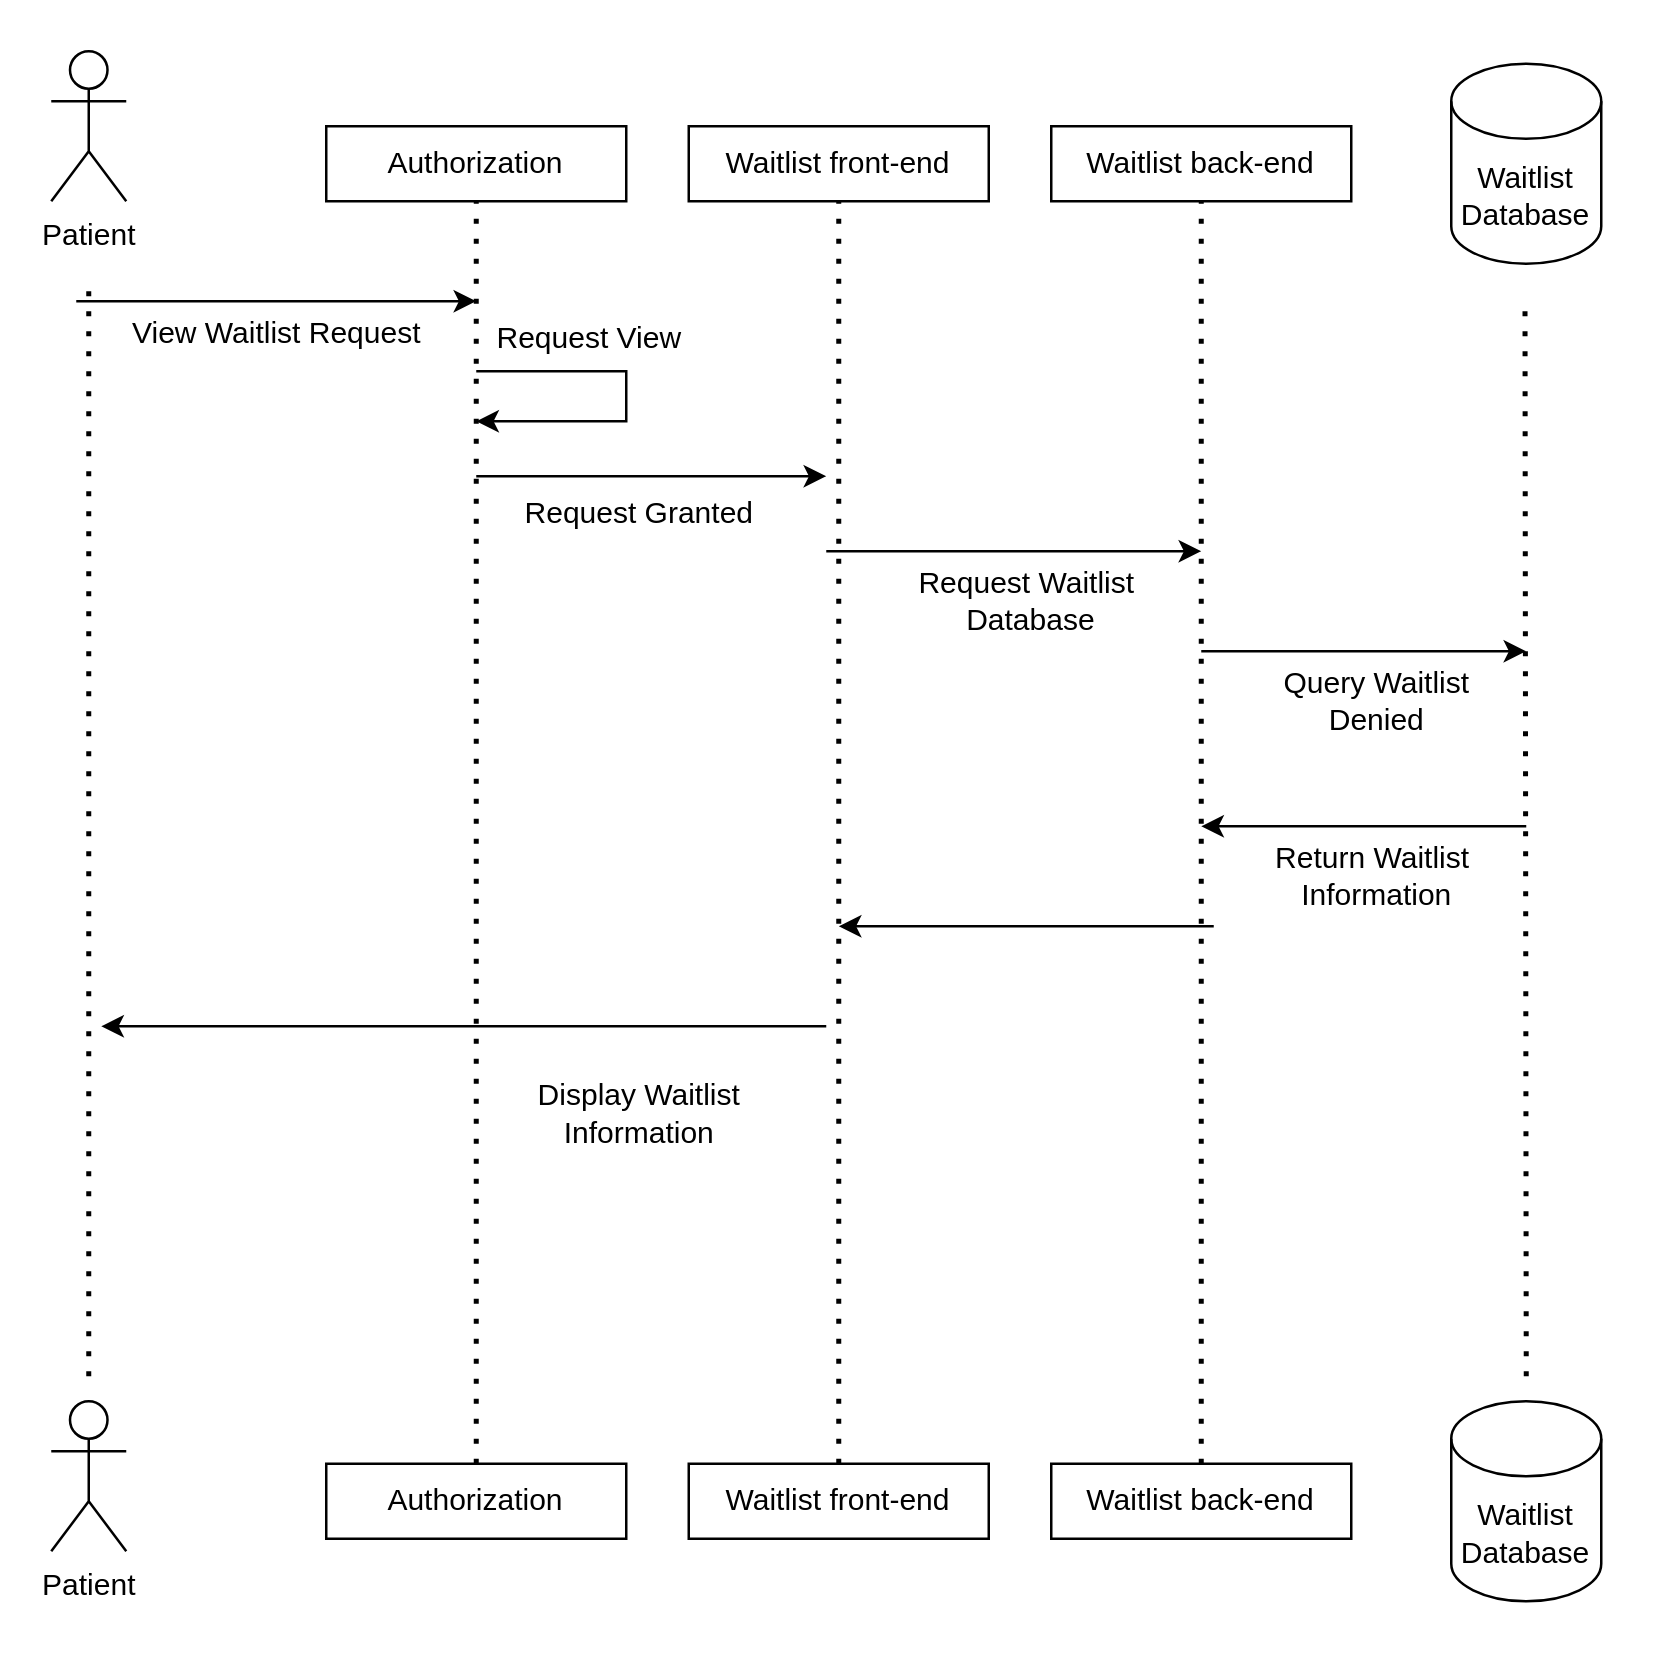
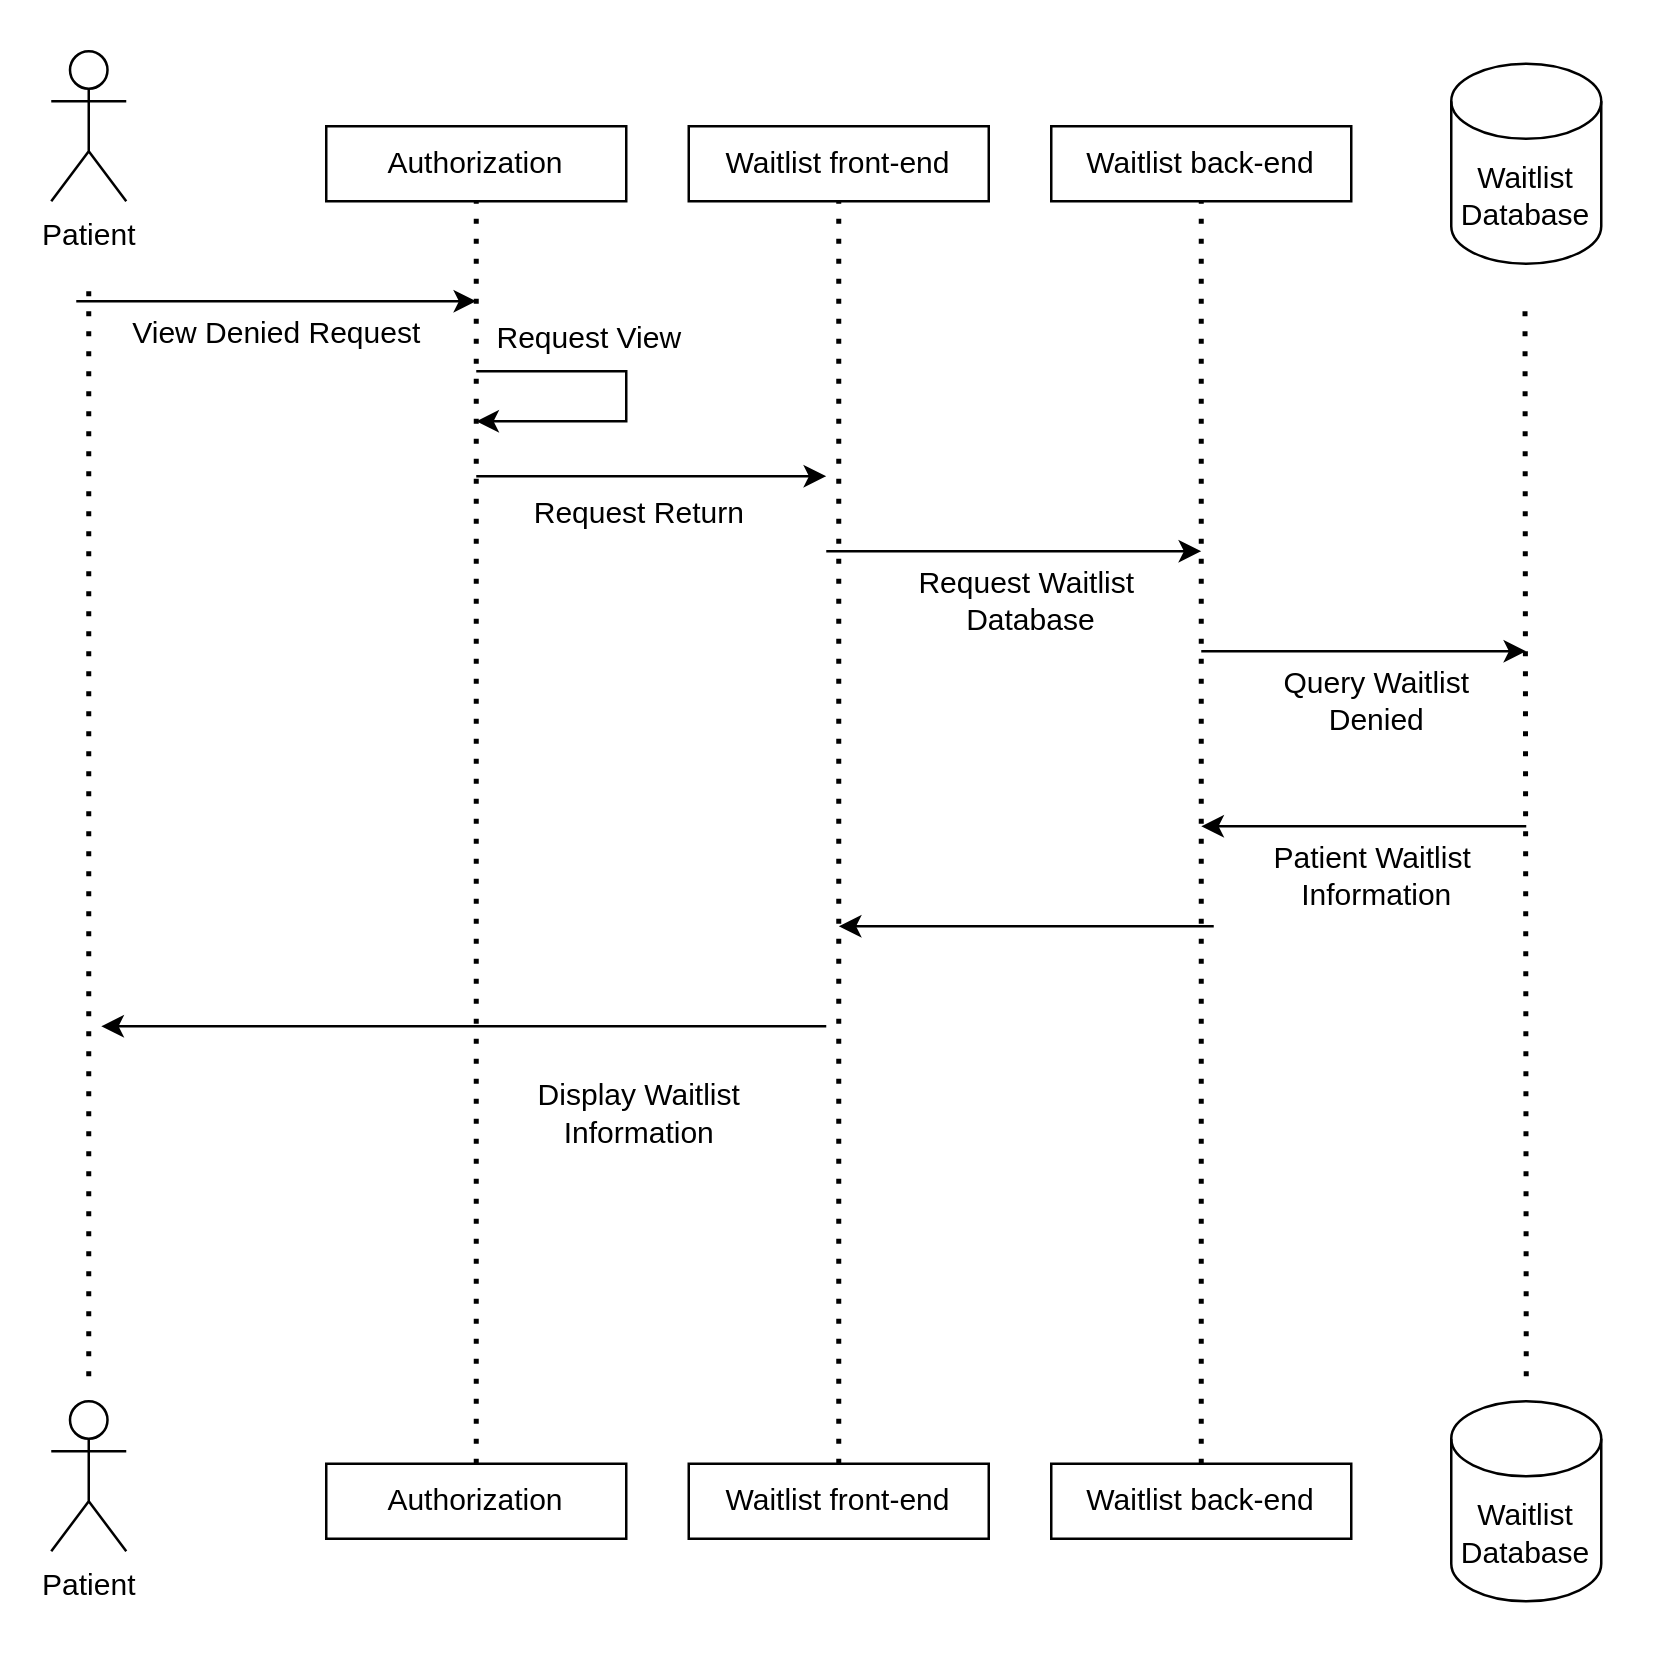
node "View Waitlist Request": label "View Waitlist Request" -> "View Denied Request"
node "Request Granted": label "Request Granted" -> "Request Return"
node "Return Waitlist Information": label "Return Waitlist Information" -> "Patient Waitlist Information"
